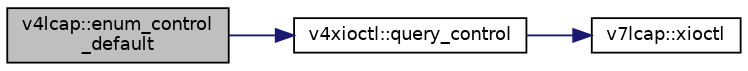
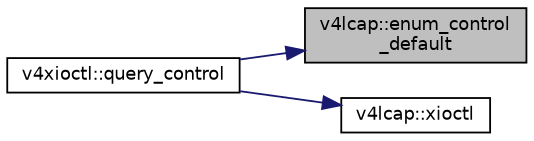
edge "v4lcap::enum_control _default" -> "v4xioctl::query_control": reversed
node "v7lcap::xioctl": label "v7lcap::xioctl" -> "v4lcap::xioctl"
